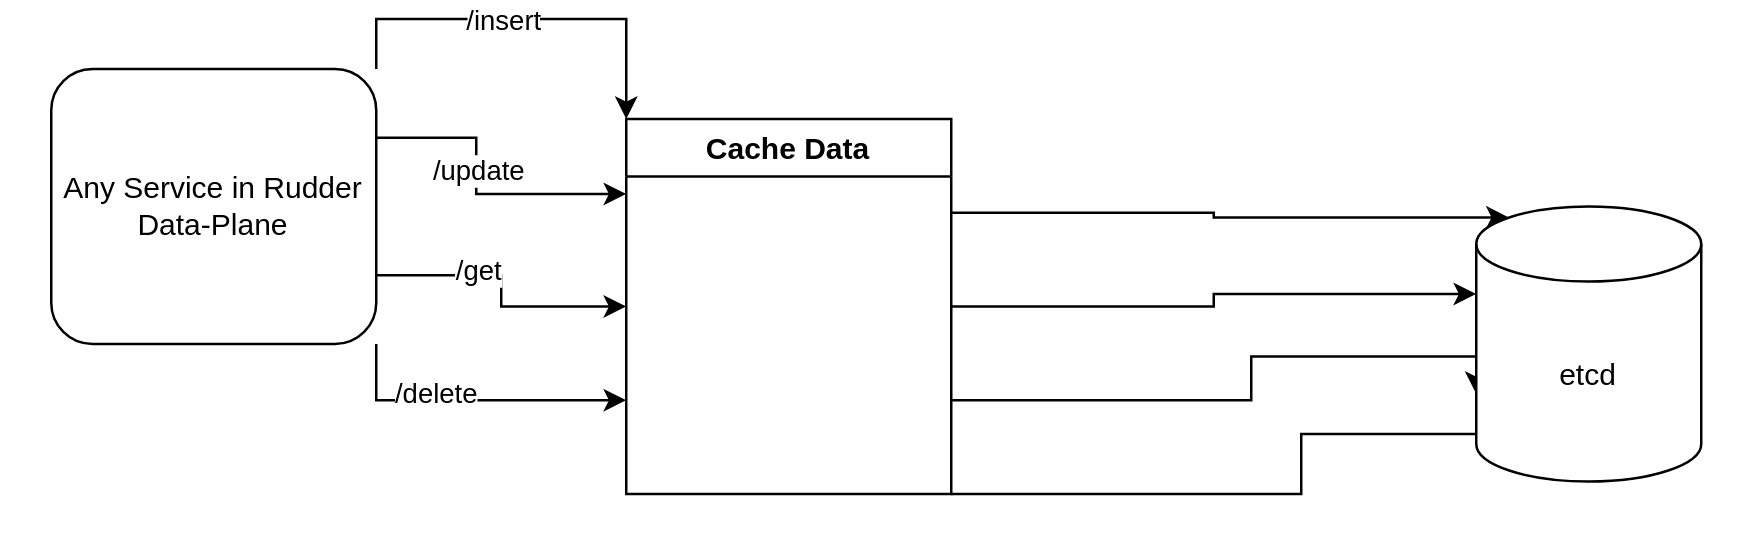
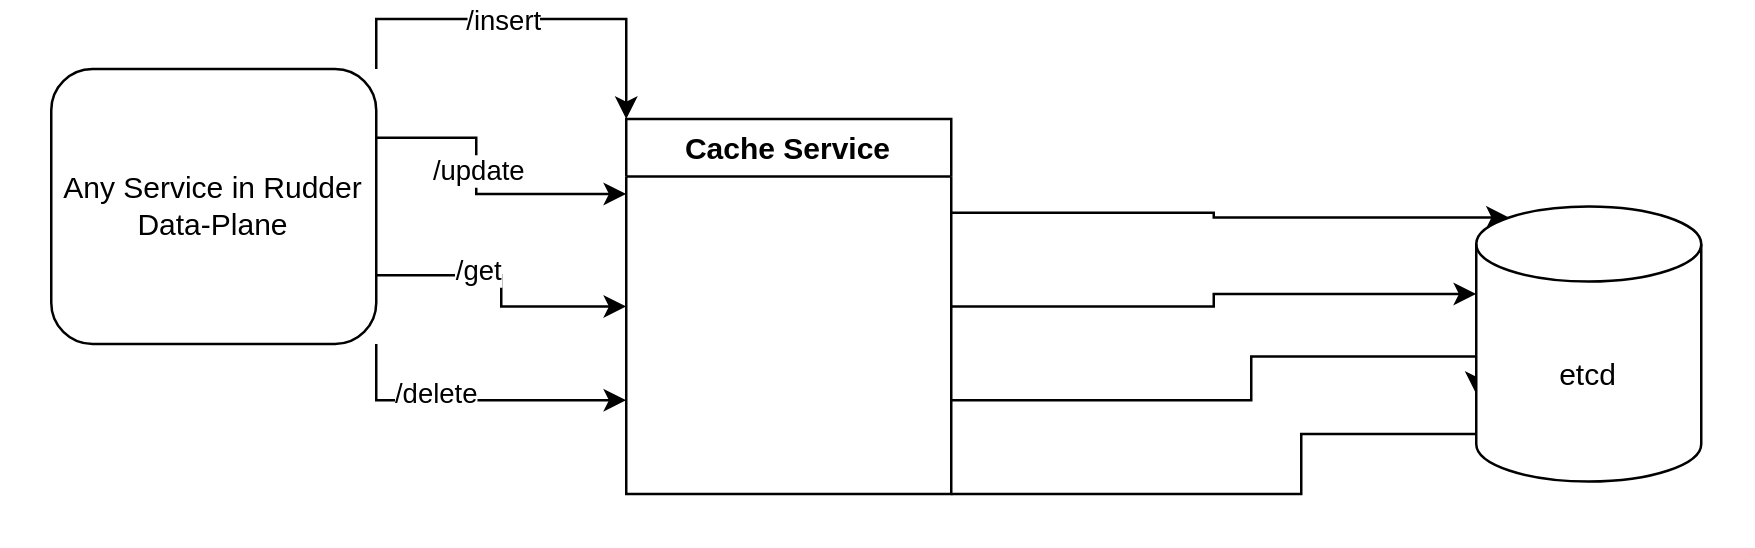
node "Cache Data": label "Cache Data" -> "Cache Service"
